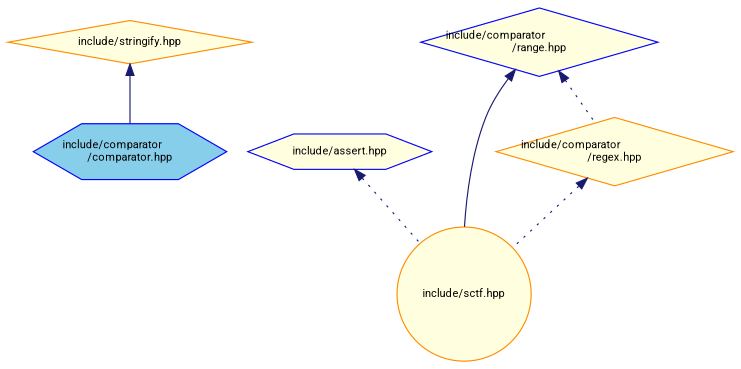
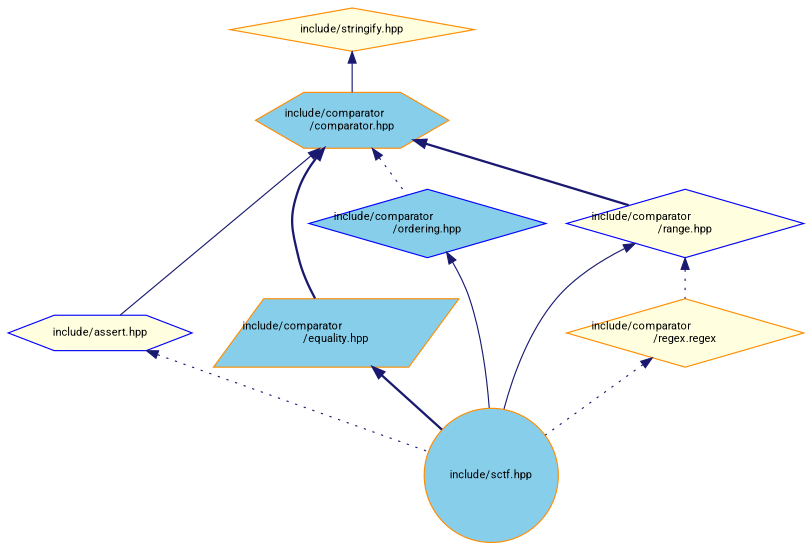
node "include/comparator /comparator.hpp": color blue -> darkorange
node "include/comparator /regex.hpp": label "include/comparator /regex.hpp" -> "include/comparator /regex.regex"
edge "include/comparator /range.hpp" -> "include/comparator /comparator.hpp": added
node "include/comparator /ordering.hpp": added
edge "include/assert.hpp" -> "include/comparator /comparator.hpp": added
node "include/sctf.hpp": fillcolor lightyellow -> skyblue
node "include/comparator /equality.hpp": added
